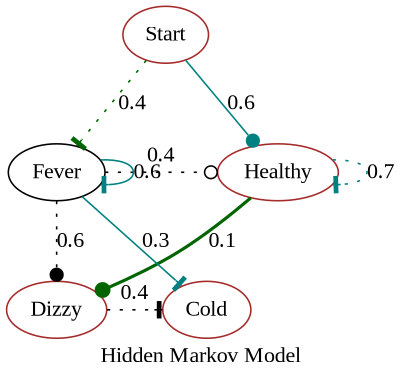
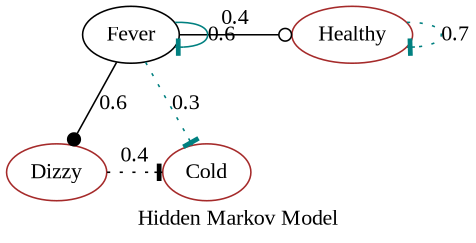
node "Start": removed
edge "Fever" -> "Healthy": style dotted -> solid
edge "Fever" -> "Dizzy": style dotted -> solid
edge "Fever" -> "Cold": style solid -> dotted
edge "Healthy" -> "Dizzy": removed, label "0.1"
